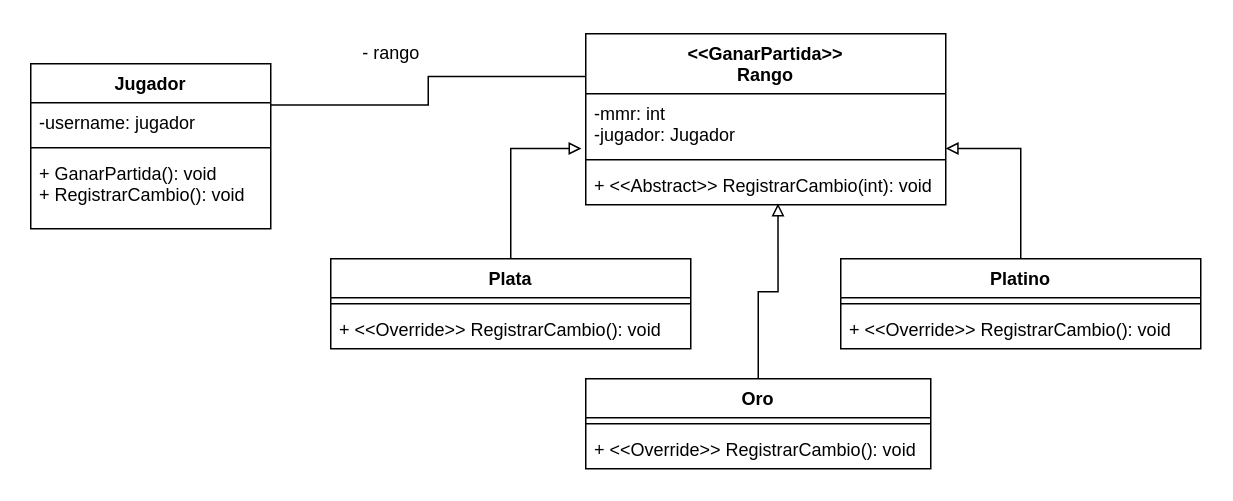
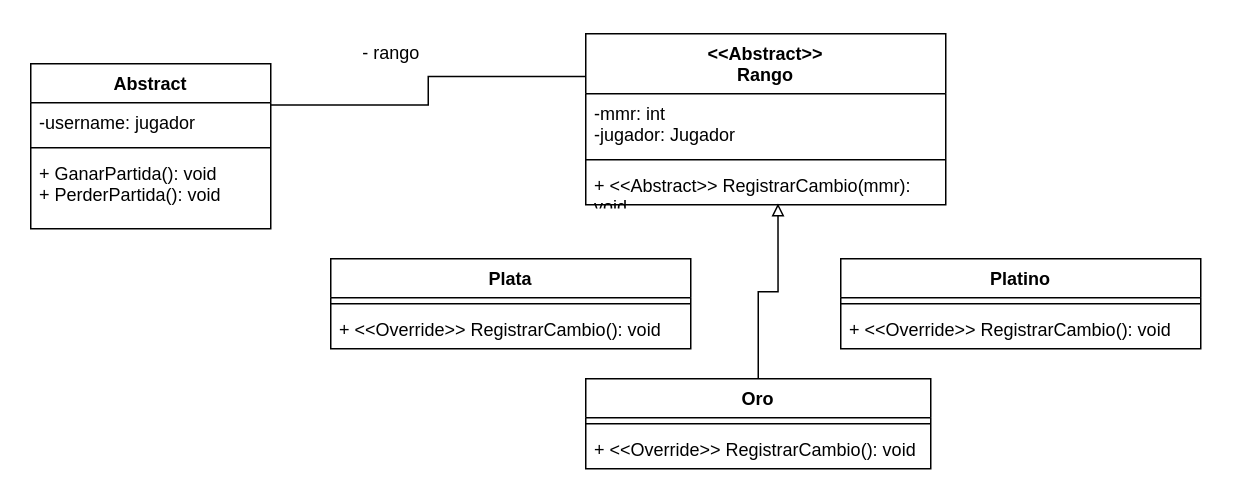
node "<<GanarPartida>> Rango": label "<<GanarPartida>> Rango" -> "<<Abstract>> Rango"
node "Jugador": label "Jugador" -> "Abstract"
edge "Platino" -> "-mmr: int -jugador: Jugador": removed
edge "Plata" -> "-mmr: int -jugador: Jugador": removed
node "+ GanarPartida(): void + RegistrarCambio(): void": label "+ GanarPartida(): void + RegistrarCambio(): void" -> "+ GanarPartida(): void + PerderPartida(): void"
node "+ <<Abstract>> RegistrarCambio(int): void": label "+ <<Abstract>> RegistrarCambio(int): void" -> "+ <<Abstract>> RegistrarCambio(mmr): void"
